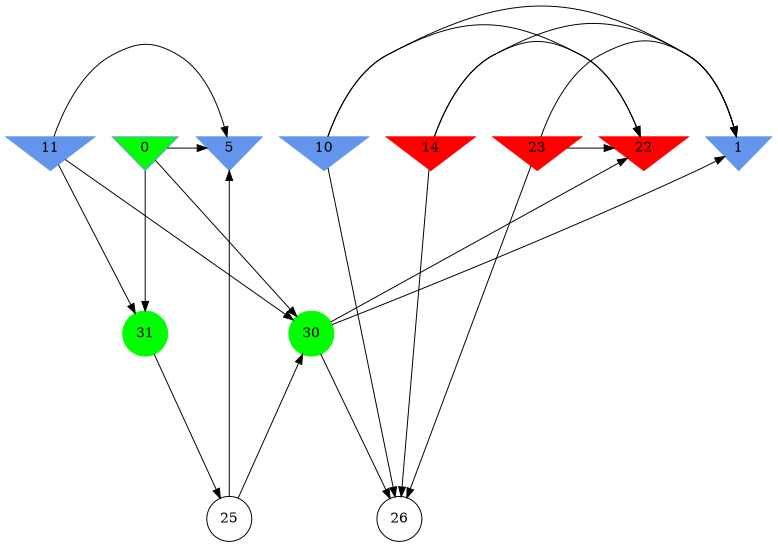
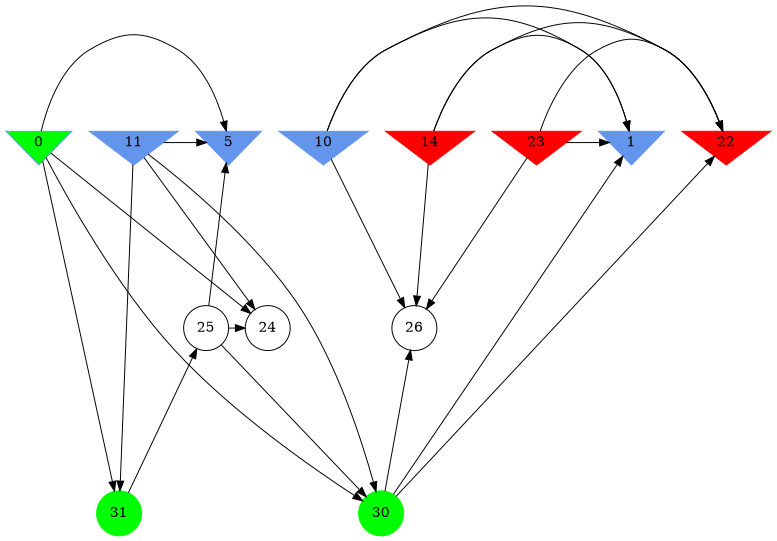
node "24": added
